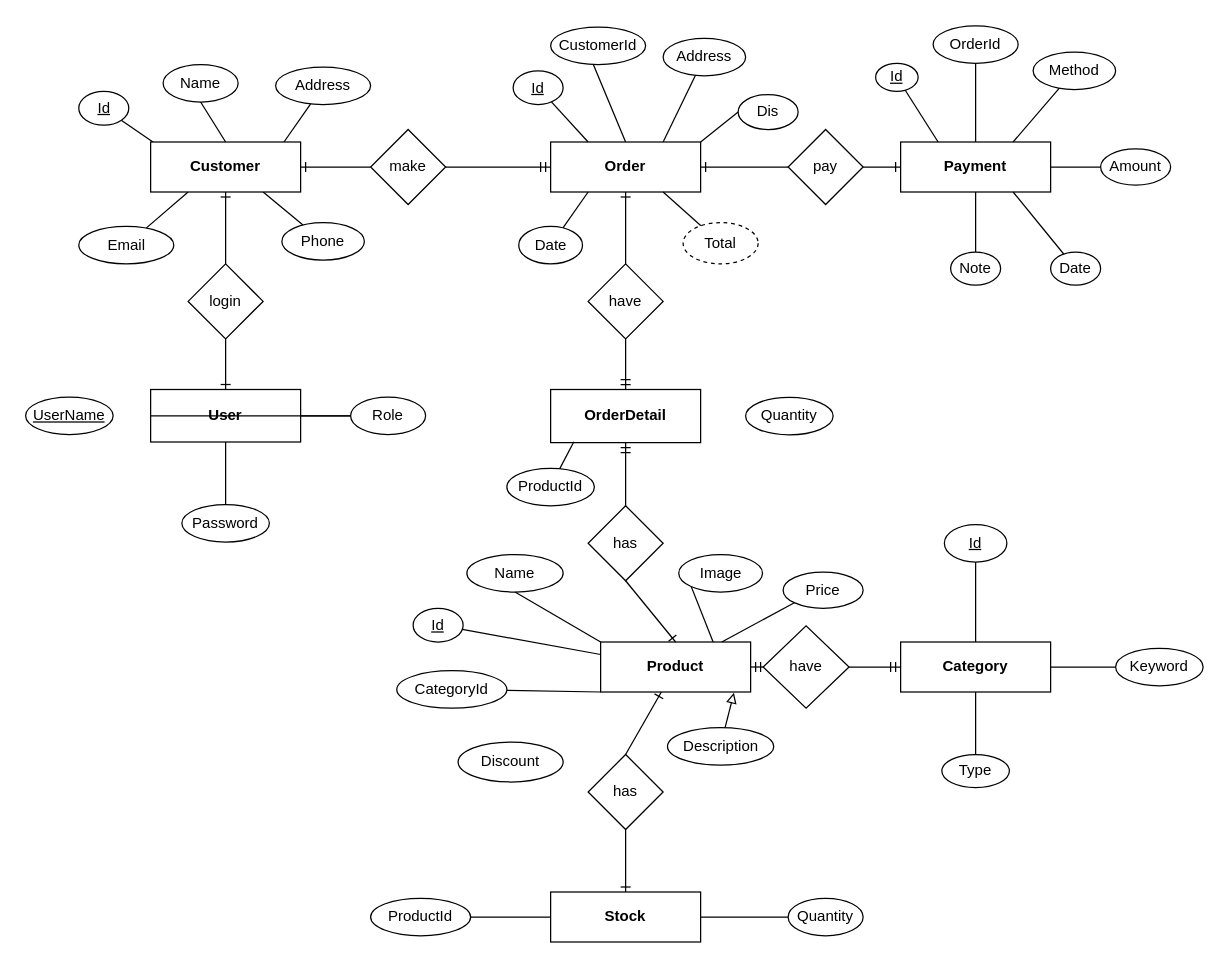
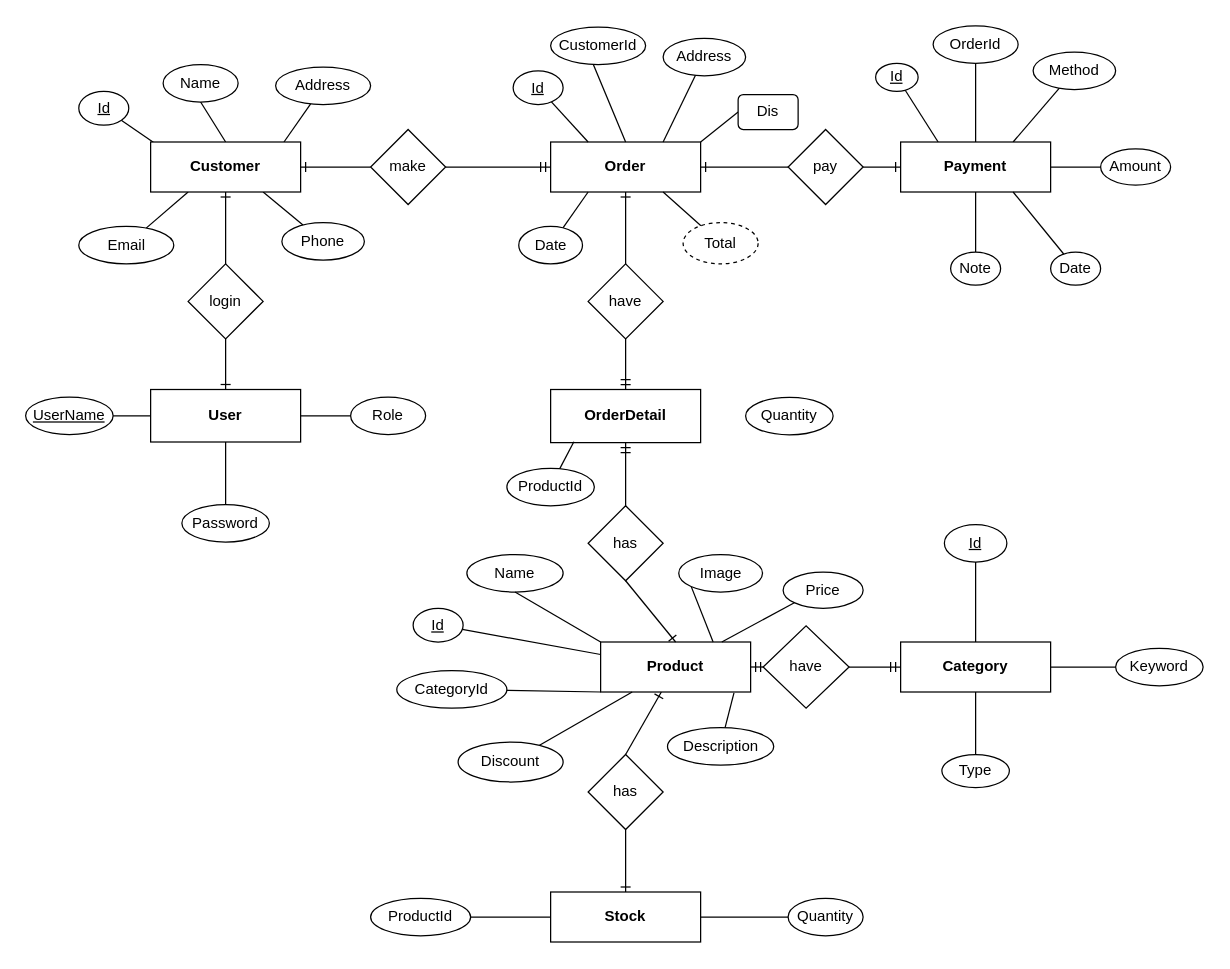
node "Dis": shape ellipse -> rounded rectangle
edge "User" -- "Role": now "User" -- "UserName"
edge "Description" -> "Product": arrowhead block -> none
edge "Product" -- "Discount": added
